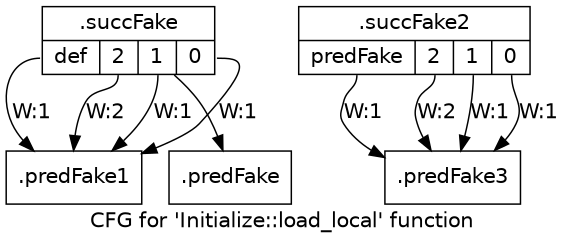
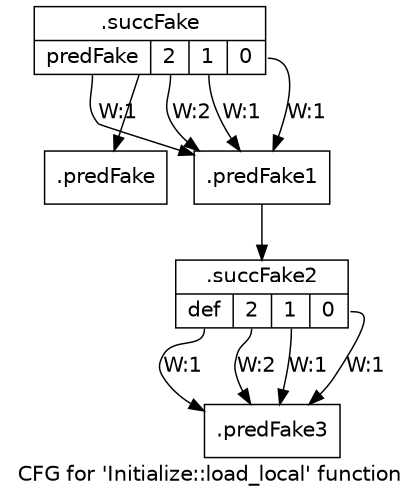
node ".succFake": text "def" -> "predFake"
node ".succFake2": text "predFake" -> "def"
edge ".predFake1" -> ".succFake2": added
